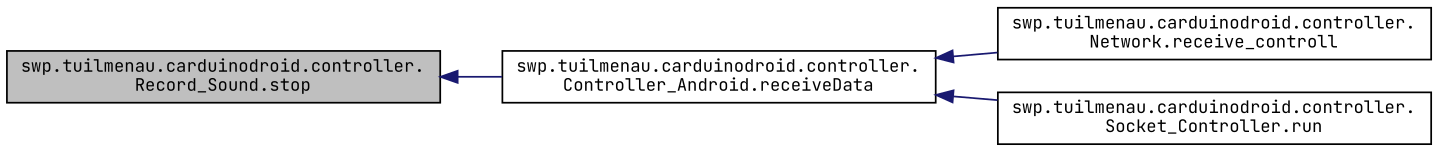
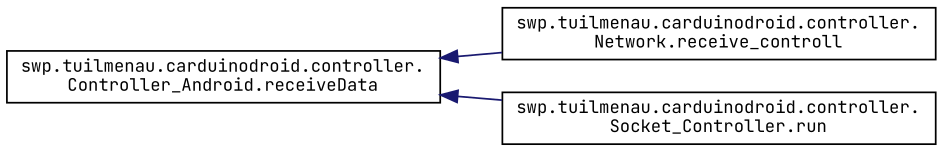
node "swp.tuilmenau.carduinodroid.controller. Record_Sound.stop": removed
